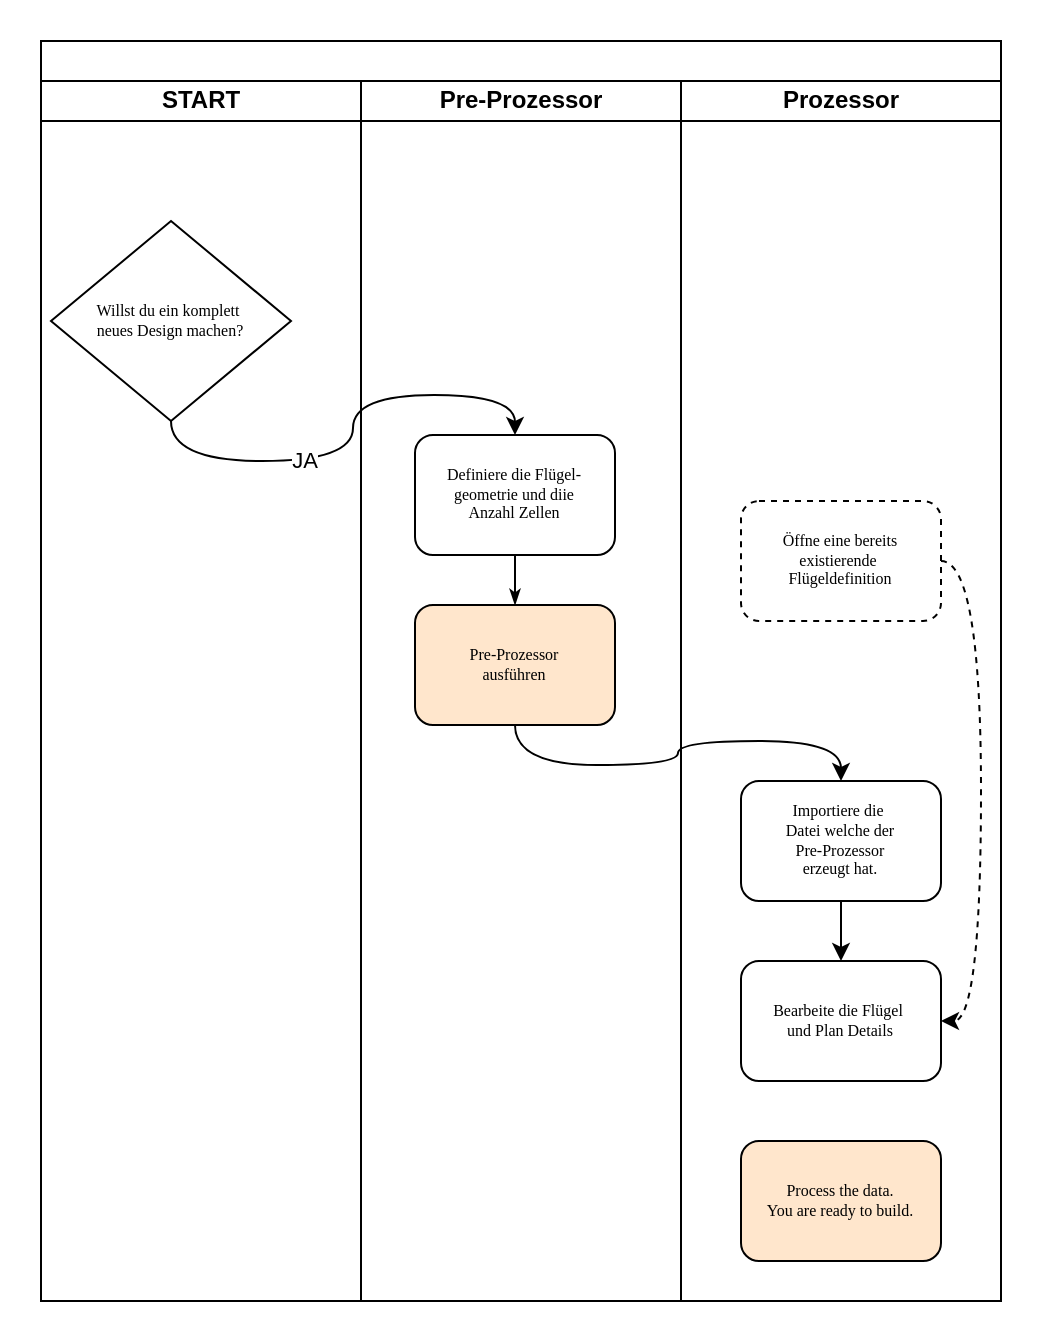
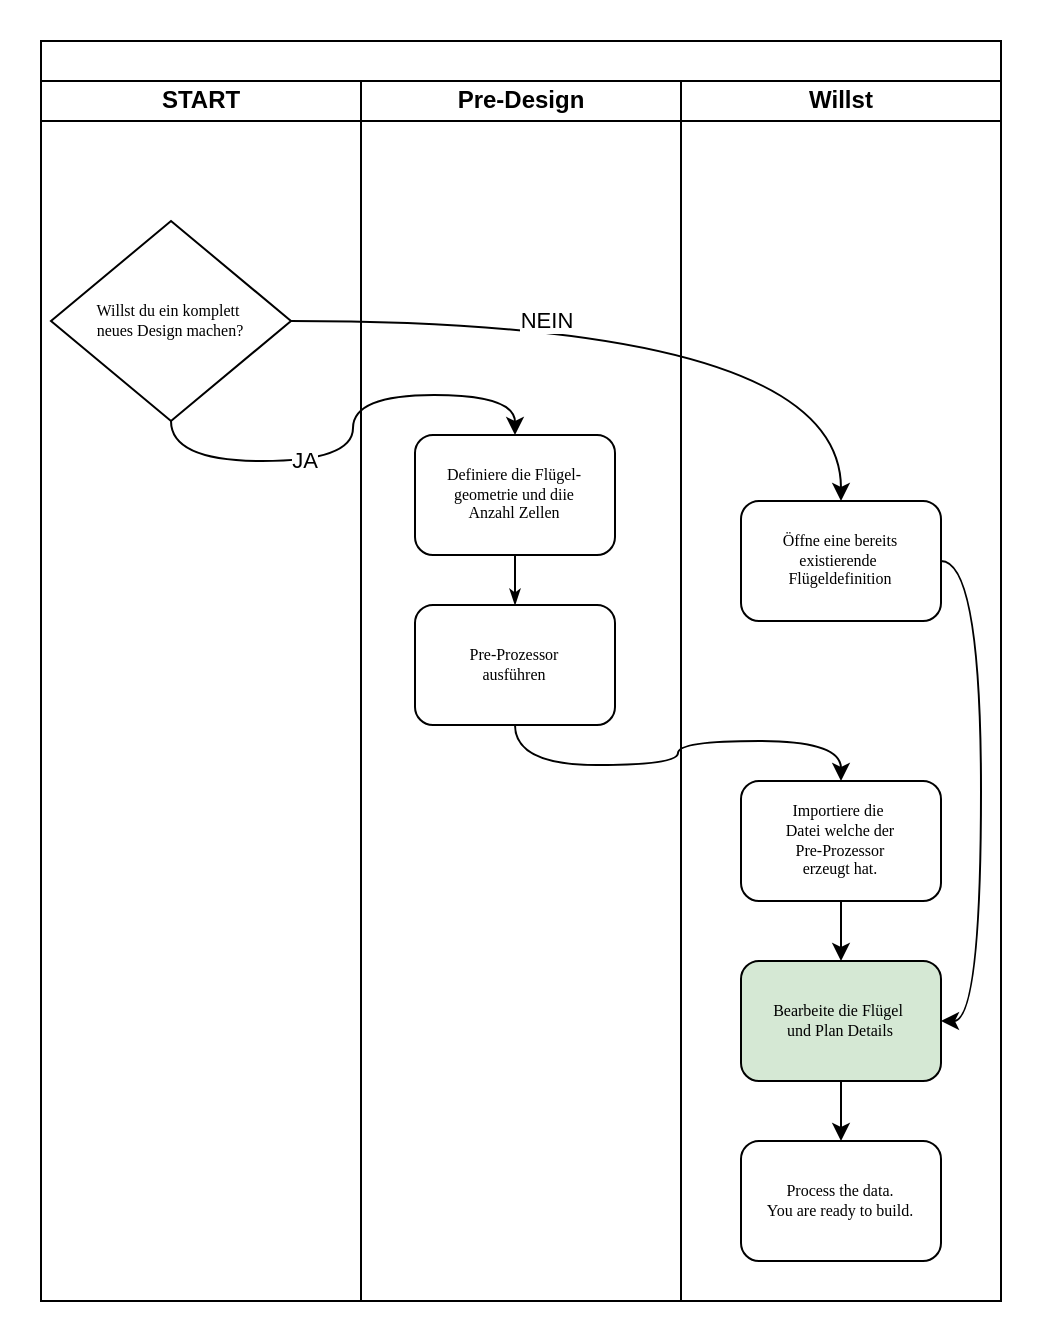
node "Pre-Prozessor": label "Pre-Prozessor" -> "Pre-Design"
node "Prozessor": label "Prozessor" -> "Willst"
edge "Willst du ein komplett neues Design machen?" -> "Öffne eine bereits existierende Flügeldefinition": added, label "NEIN"
node "Öffne eine bereits existierende Flügeldefinition": style dashed -> solid
node "Pre-Prozessor ausführen": fillcolor #ffe6cc -> #ffffff
edge "Öffne eine bereits existierende Flügeldefinition" -> "Bearbeite die Flügel und Plan Details": style dashed -> solid
node "Bearbeite die Flügel und Plan Details": fillcolor #ffffff -> #d5e8d4
edge "Bearbeite die Flügel und Plan Details" -> "Process the data. You are ready to build.": added
node "Process the data. You are ready to build.": fillcolor #ffe6cc -> #ffffff
